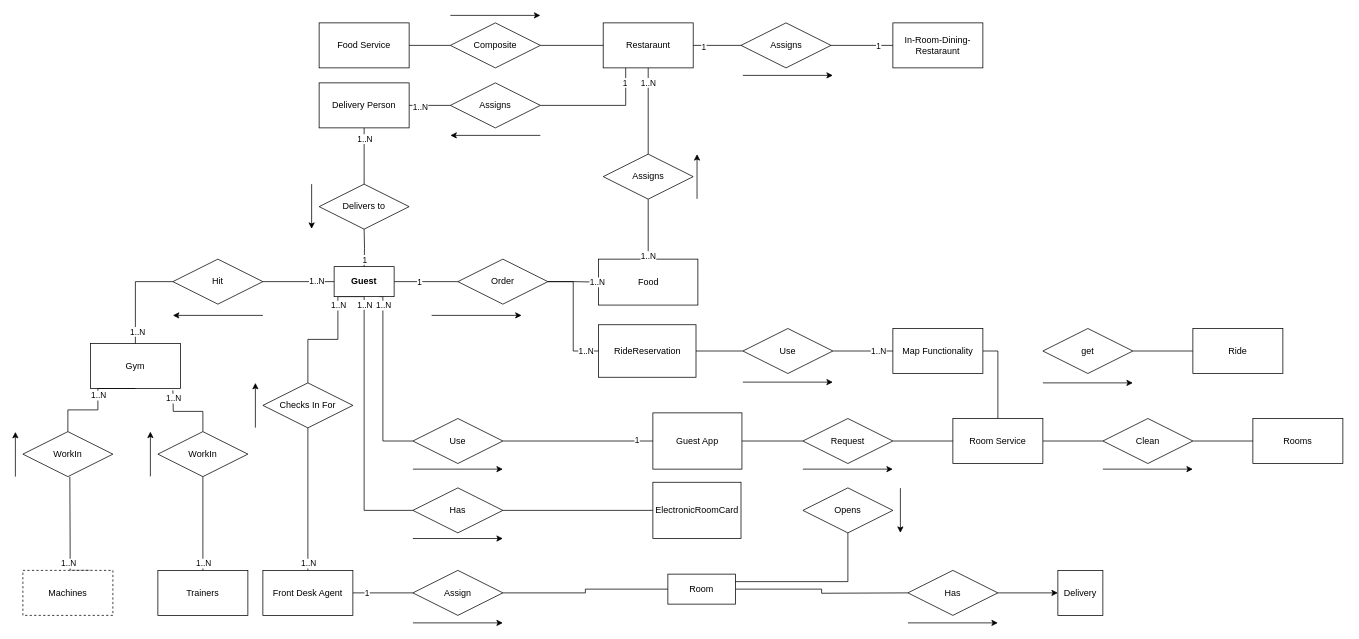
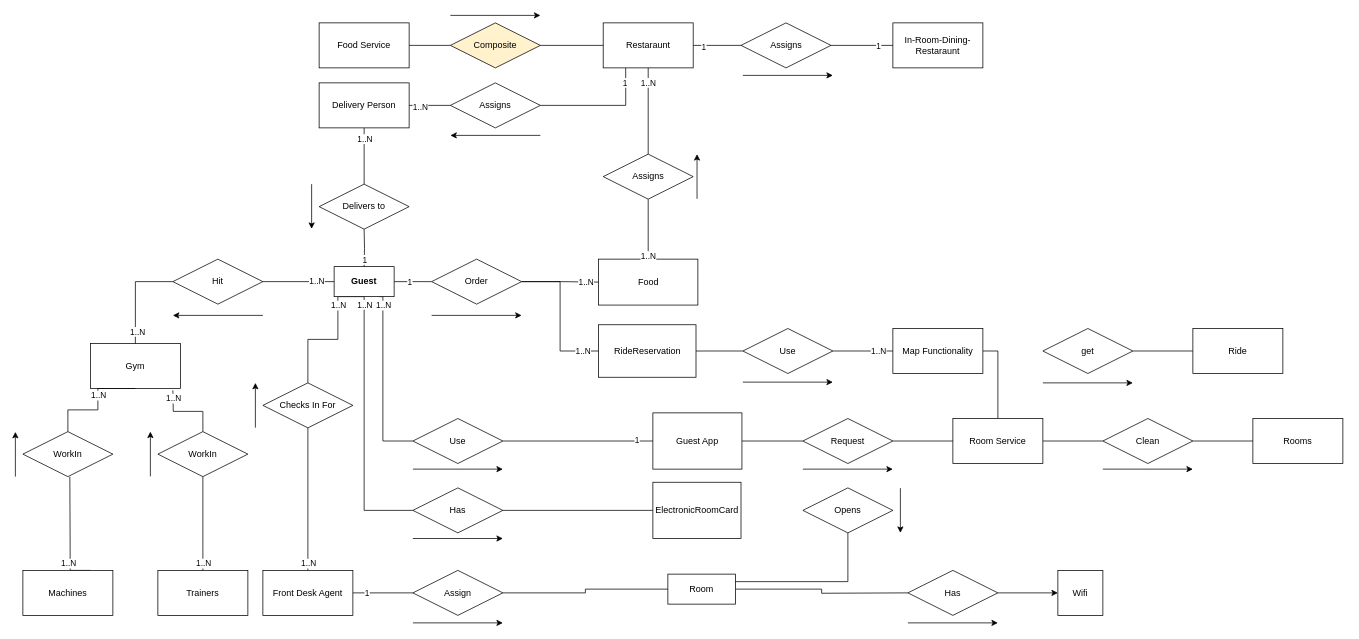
node "Composite": fillcolor #ffffff -> #fff2cc
node "Order": moved (503, 282) -> (477, 282)
node "Machines": style dashed -> solid
node "Delivery": label "Delivery" -> "Wifi"
